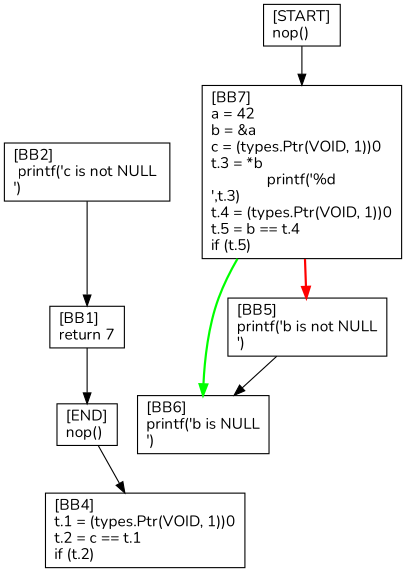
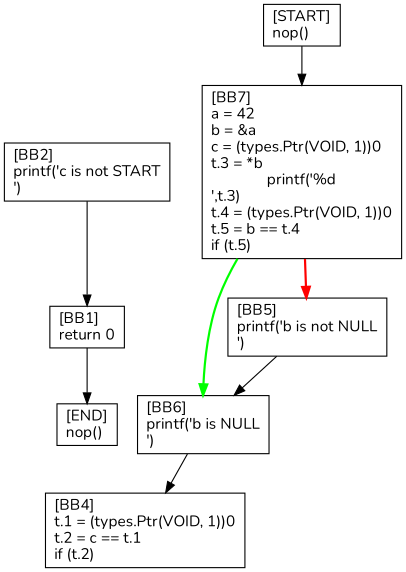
node "[BB2] printf('c is not NULL ')": label "[BB2] printf('c is not NULL ')" -> "[BB2] printf('c is not START ')"
node "[BB1] return 7": label "[BB1] return 7" -> "[BB1] return 0"
edge "[END] nop()" -> "[BB4] t.1 = (types.Ptr(VOID, 1))0 t.2 = c == t.1 if (t.2)": now "[BB6] printf('b is NULL ')" -> "[BB4] t.1 = (types.Ptr(VOID, 1))0 t.2 = c == t.1 if (t.2)"
